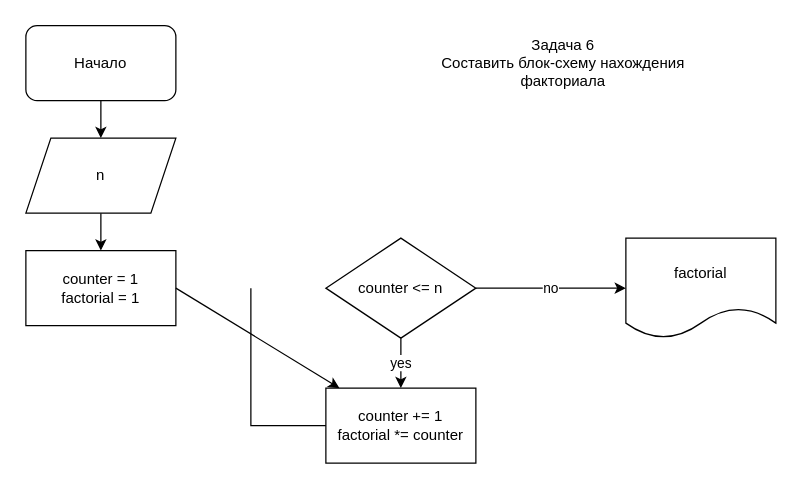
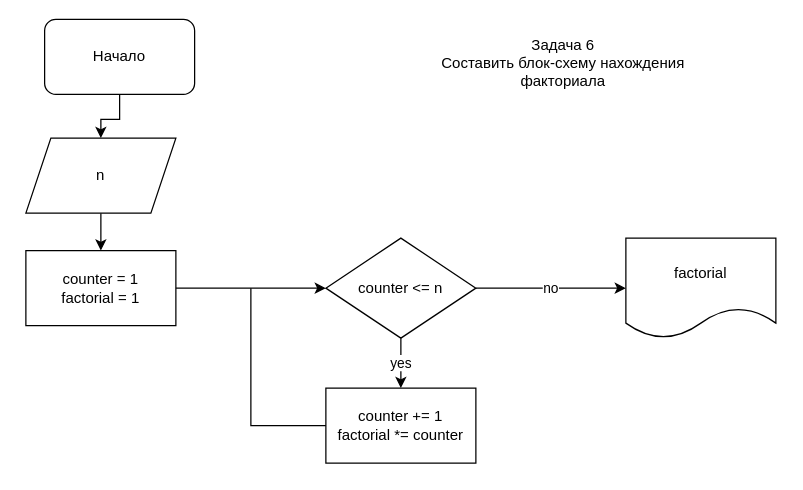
node "Начало": moved (101, 63) -> (119, 57)
edge "counter = 1 factorial = 1" -> "counter += 1 factorial *= counter": now "counter = 1 factorial = 1" -> "counter <= n"
